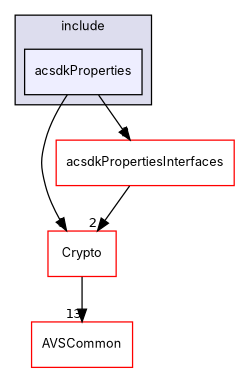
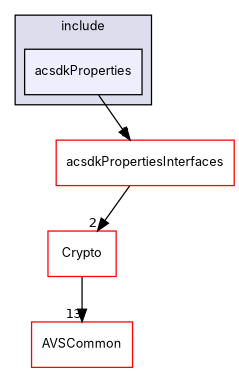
edge "acsdkProperties" -> "Crypto": removed
